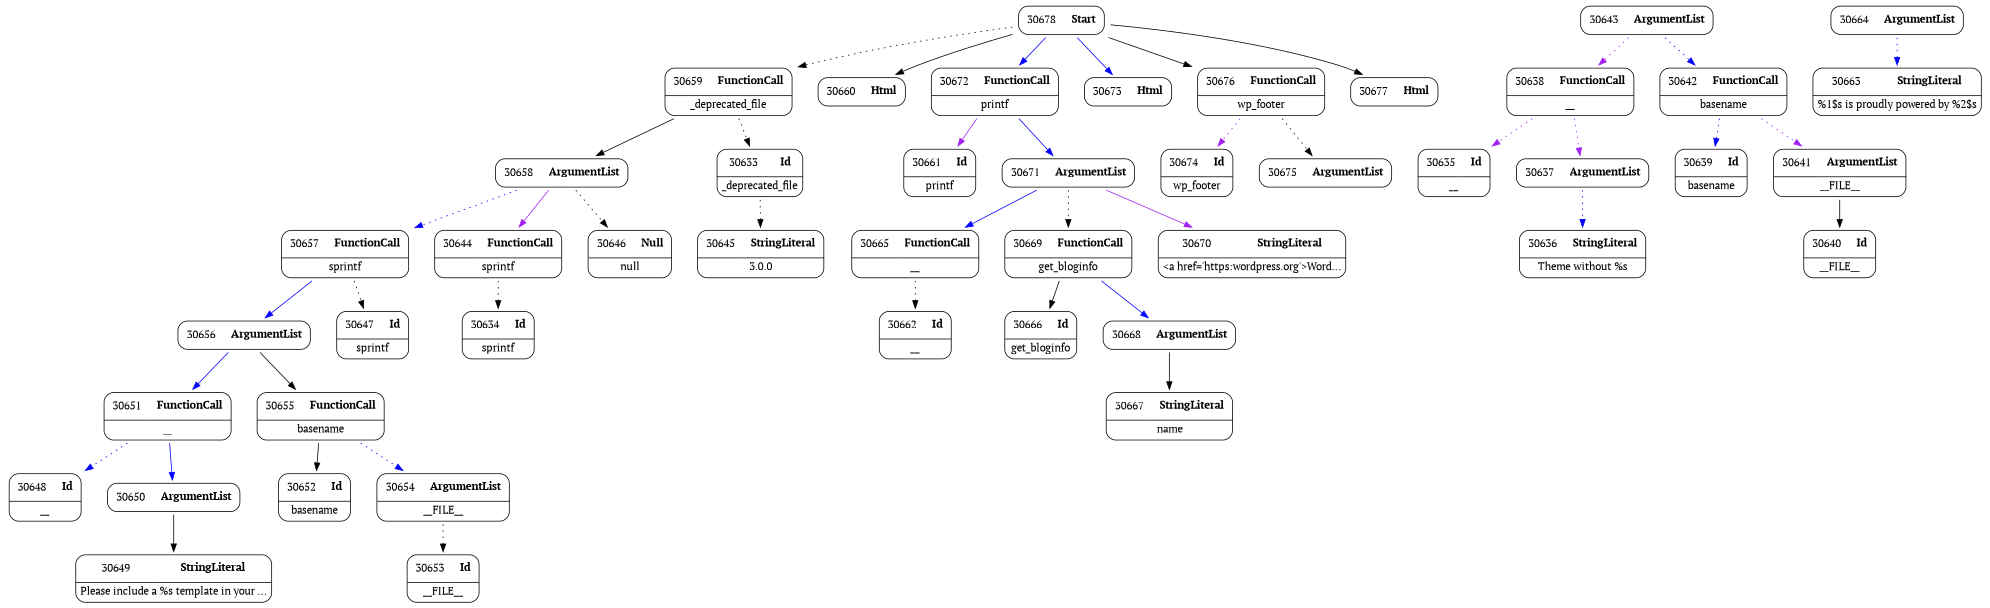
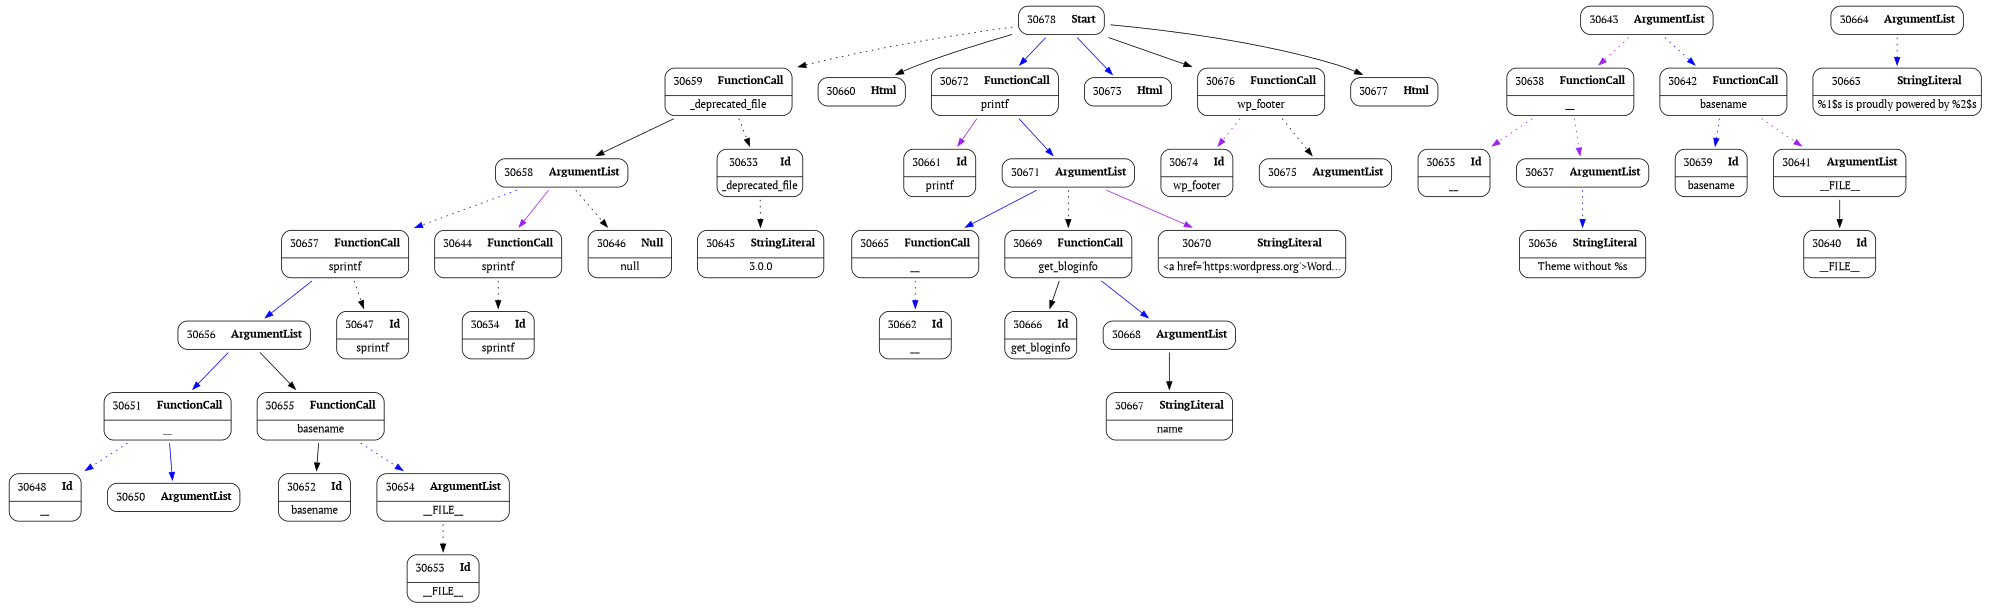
edge "30665" -> "30662": color black -> blue
node "30649": removed
